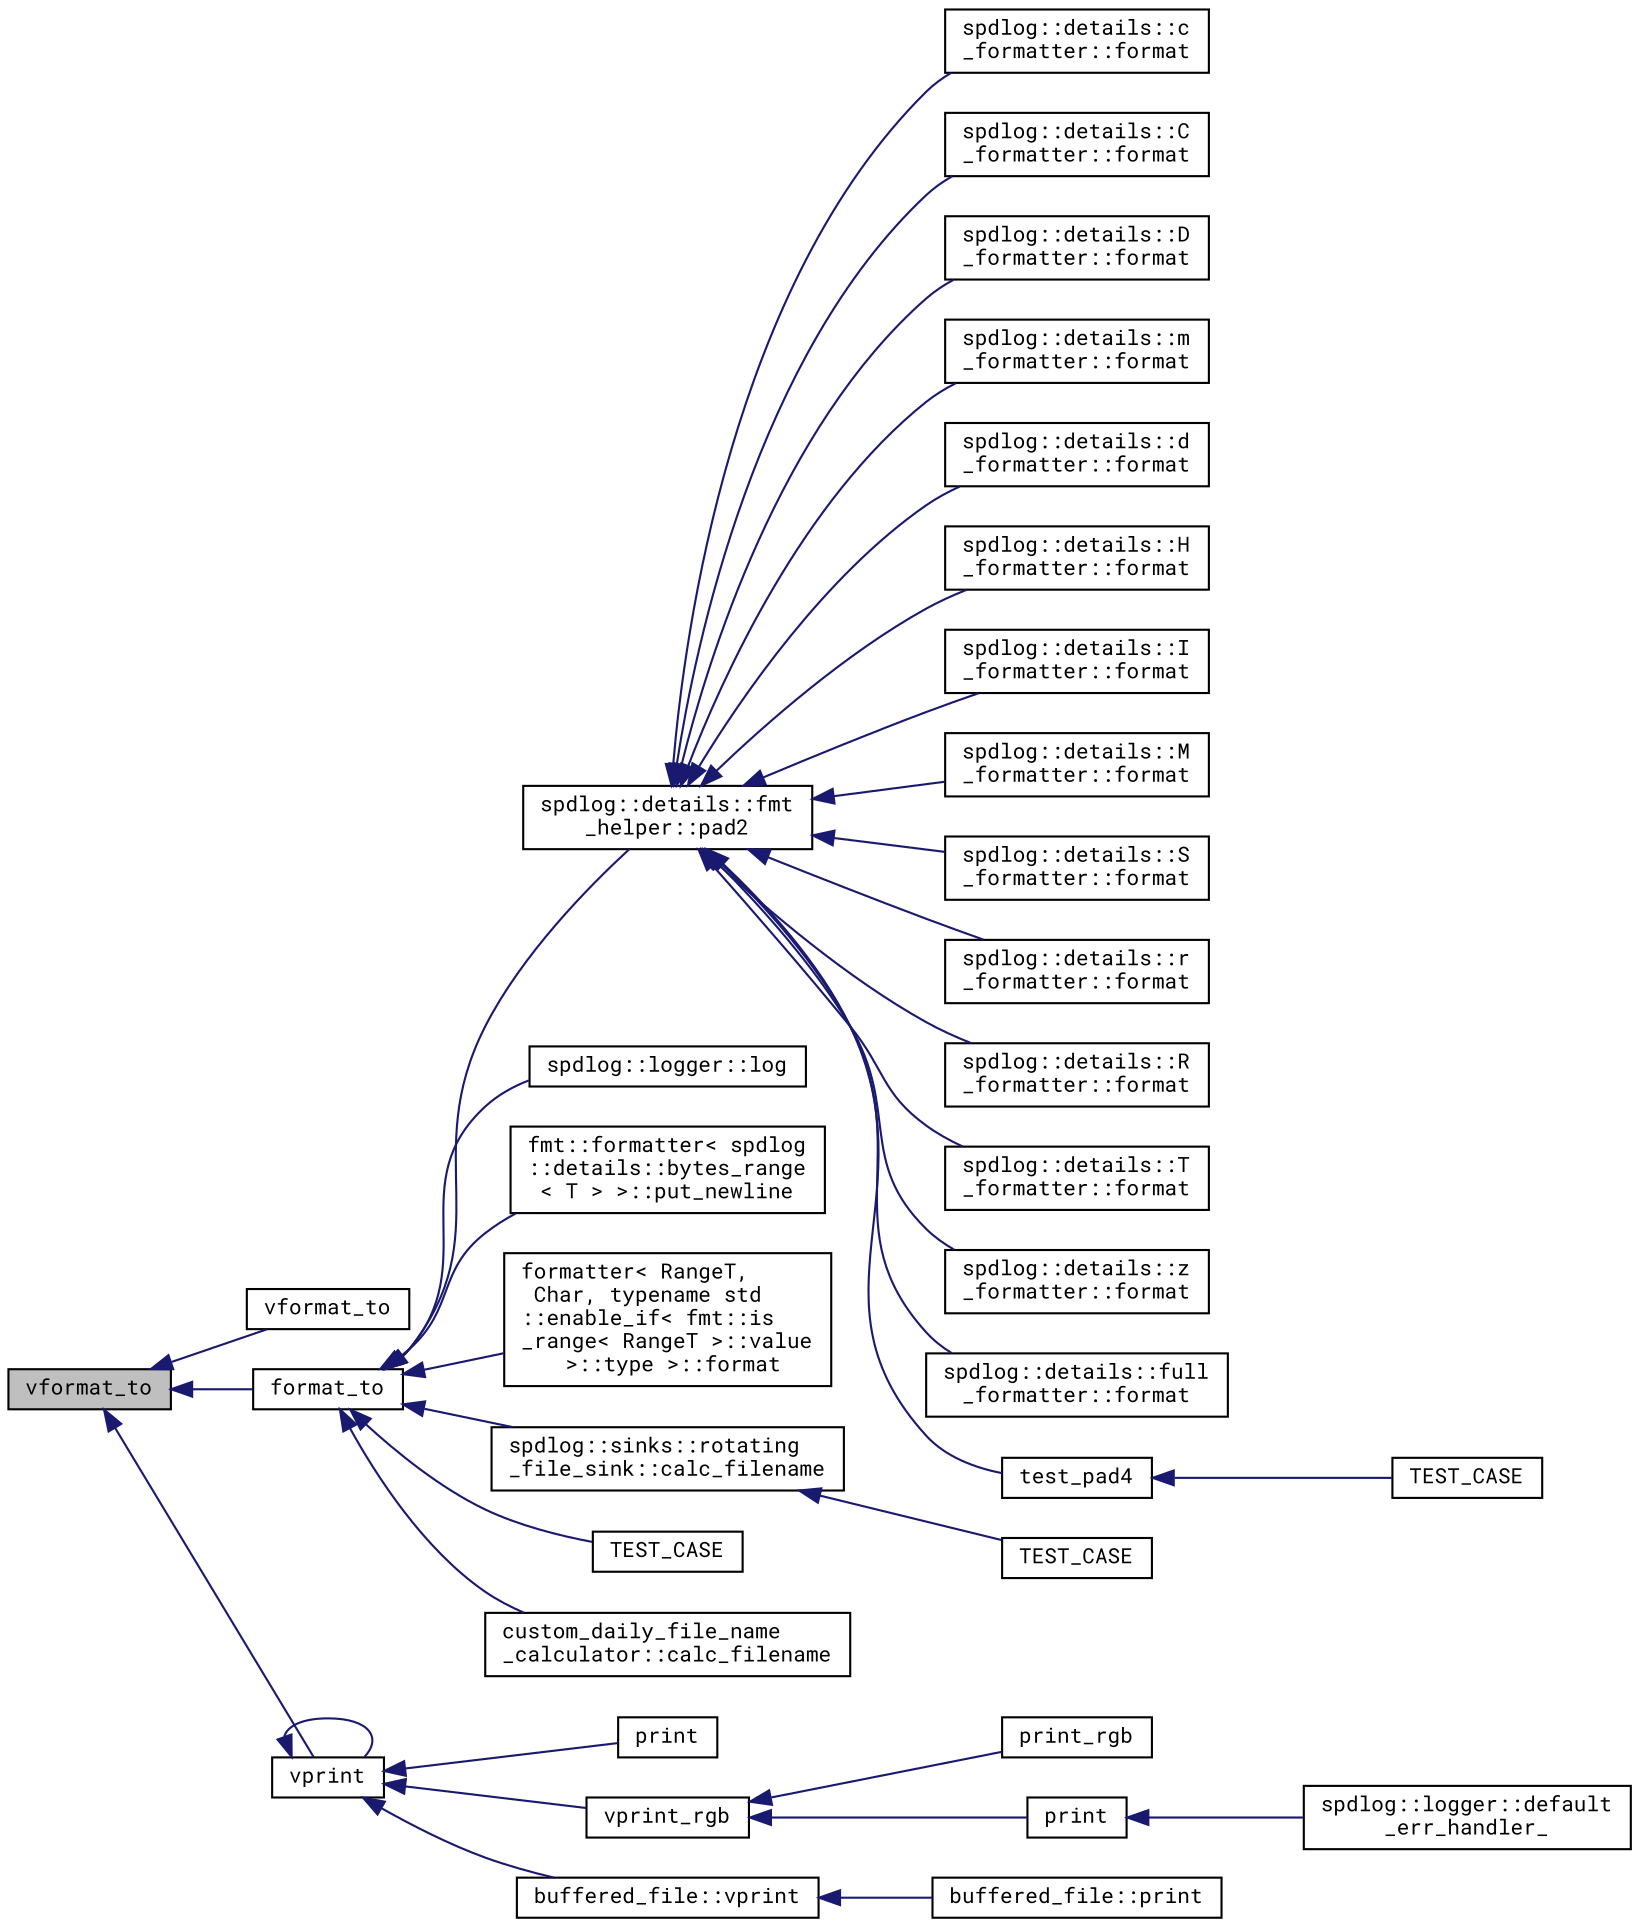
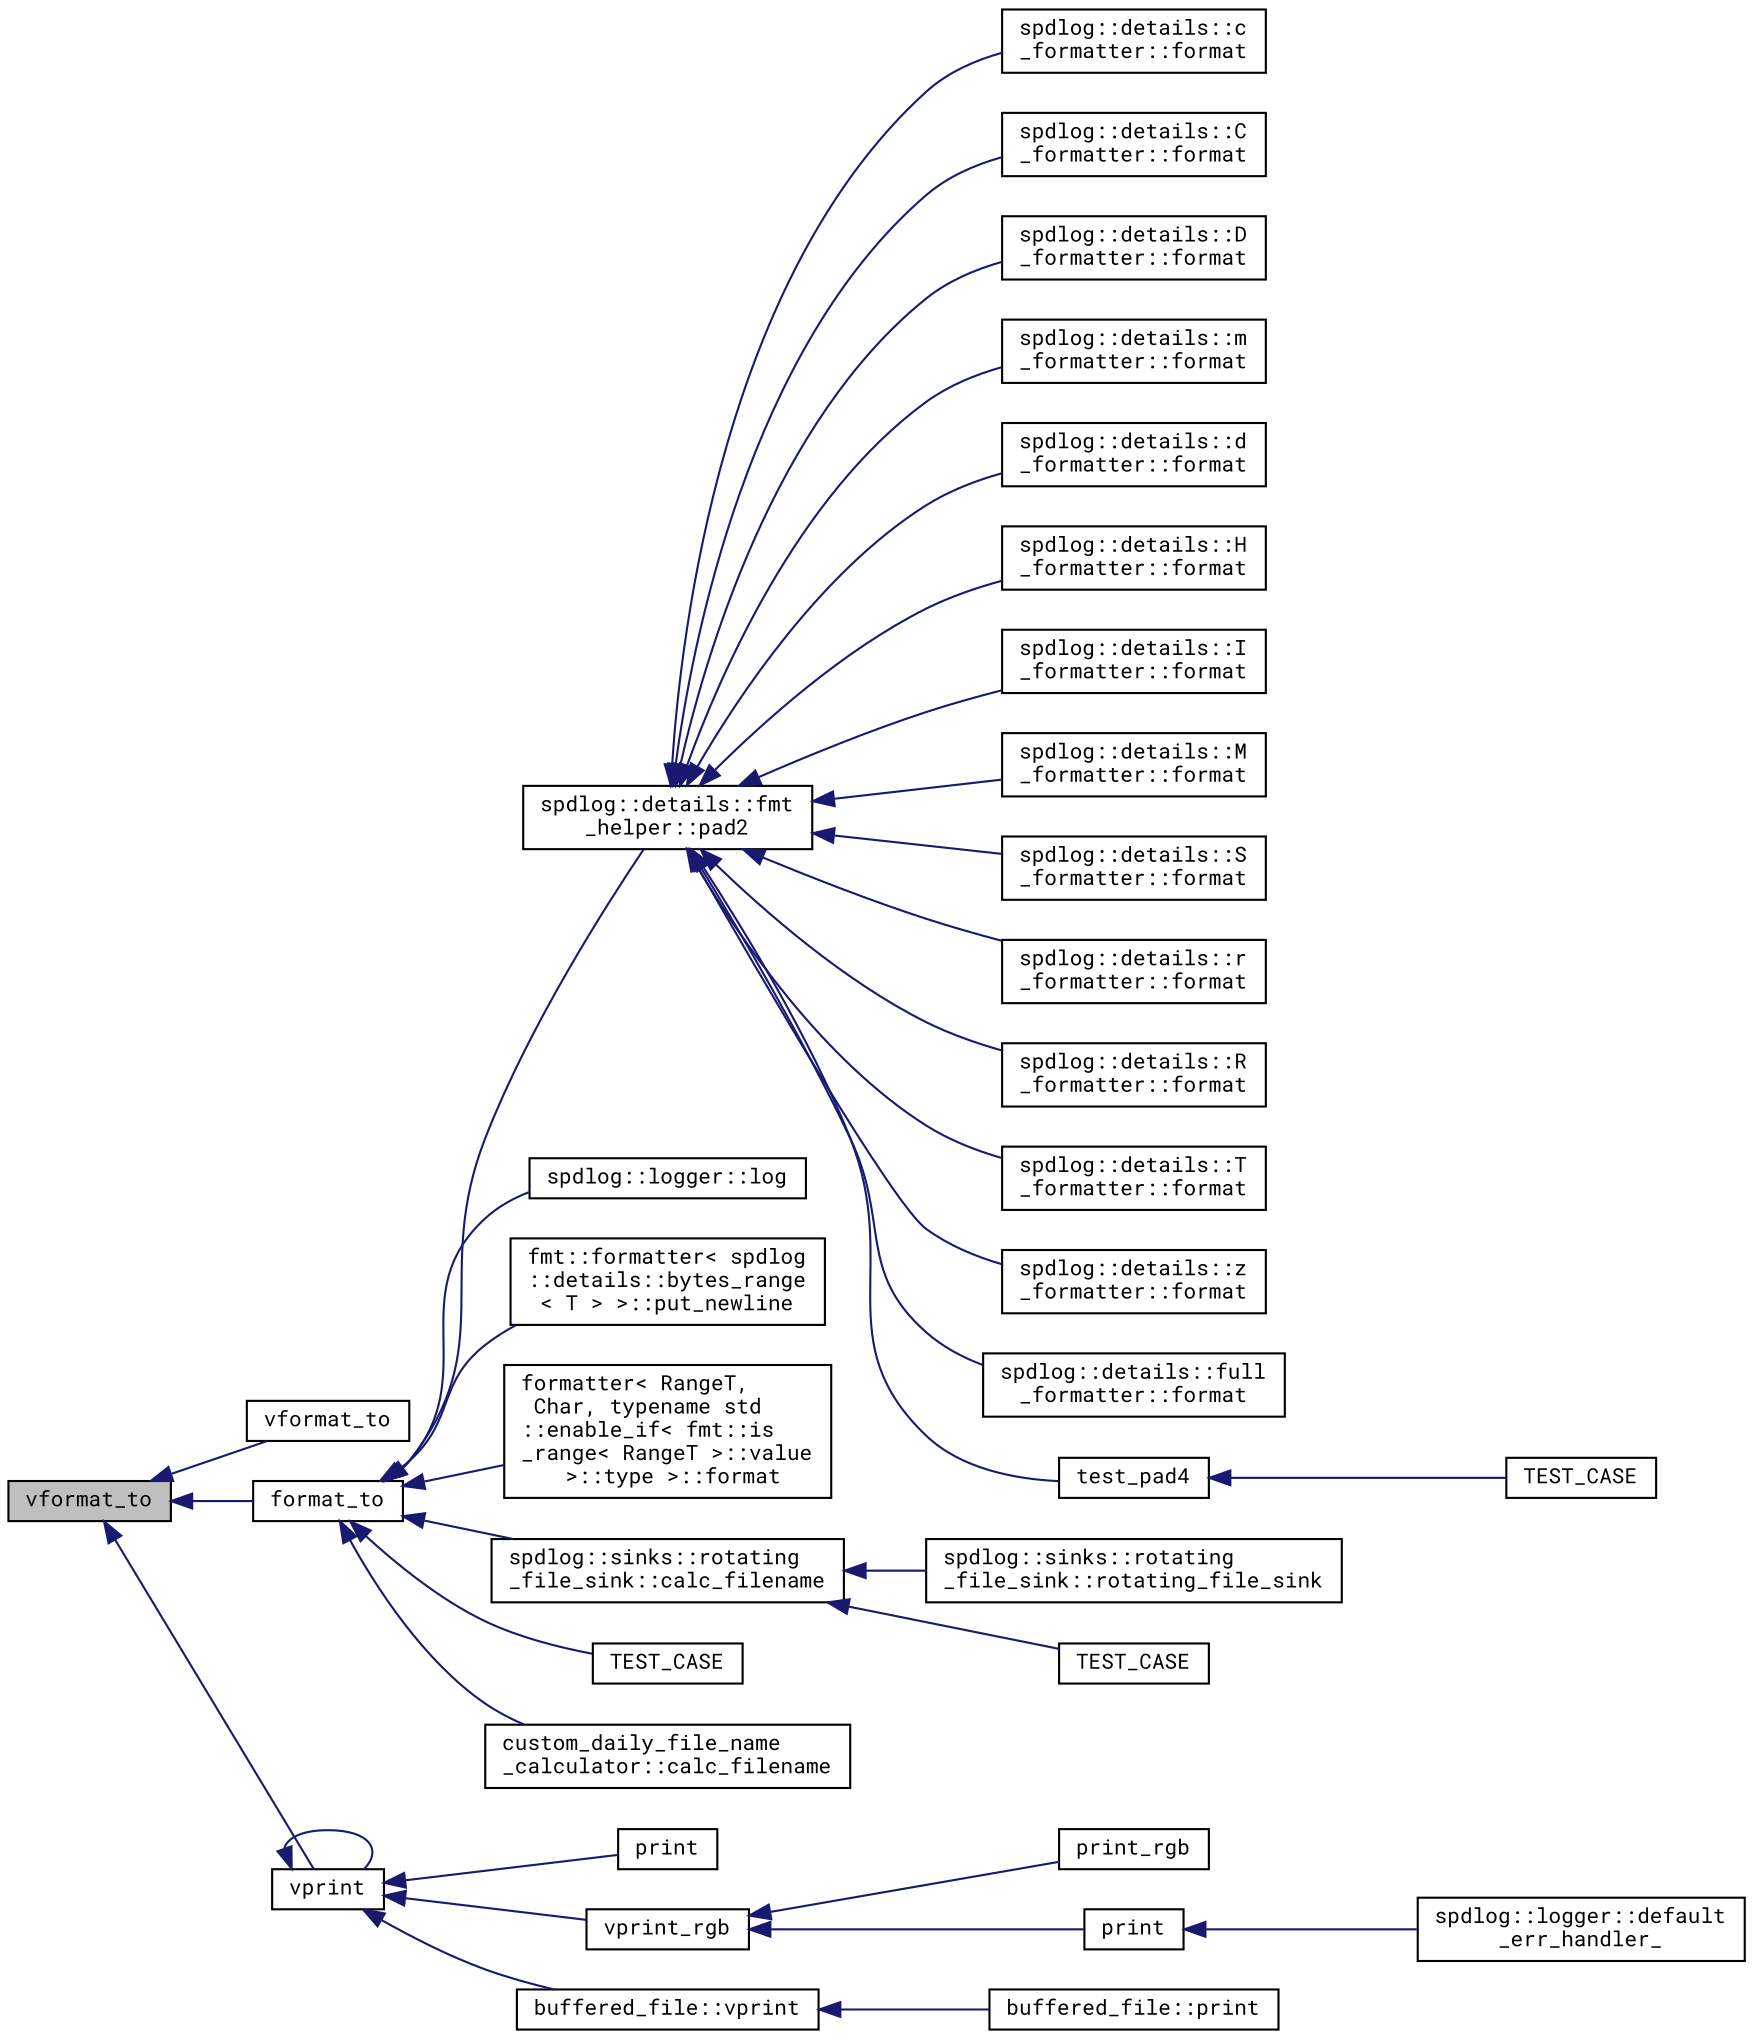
node "spdlog::sinks::rotating _file_sink::rotating_file_sink": added
